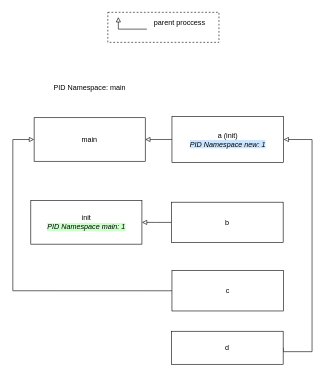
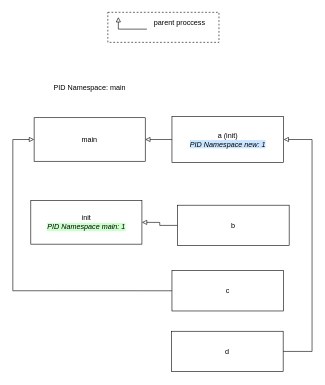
node "b": moved (227, 222) -> (233, 225)
node "d": size 112x33 -> 112x40
